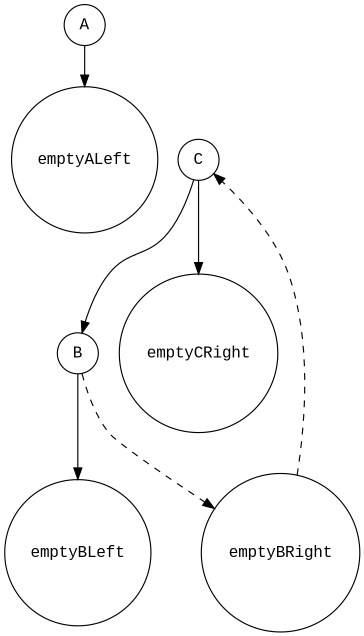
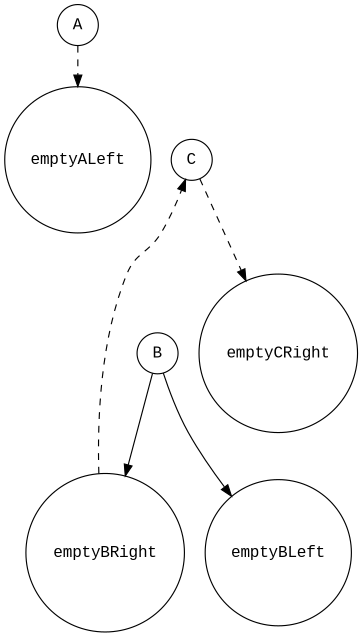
edge "A" -> "emptyALeft": style solid -> dashed
edge "C" -> "emptyCRight": style solid -> dashed
edge "C" -> "B": removed
edge "B" -> "emptyBRight": style dashed -> solid
